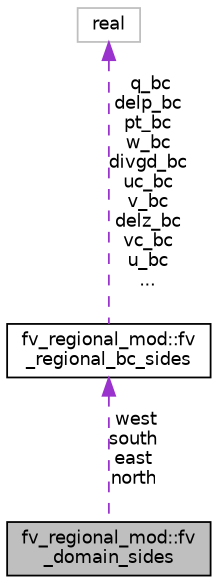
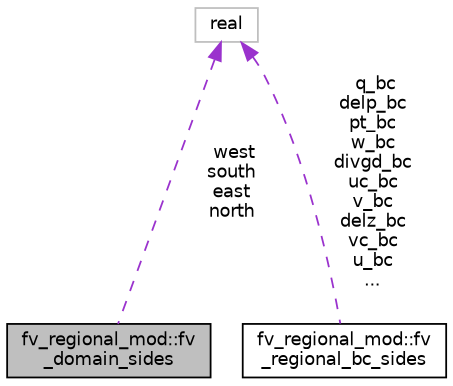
edge "fv_regional_mod::fv _domain_sides" -> "fv_regional_mod::fv _regional_bc_sides": now "fv_regional_mod::fv _domain_sides" -> "real"
